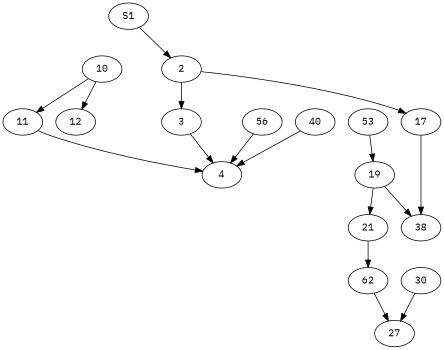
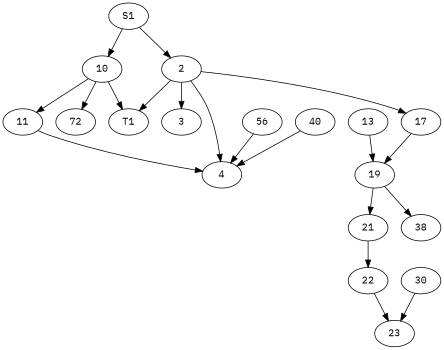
edge "S1" -> "10": added
node "12": label "12" -> "72"
node "T1": added
node "53": label "53" -> "13"
edge "3" -> "4": now "2" -> "4"
edge "17" -> "38": now "17" -> "19"
node "62": label "62" -> "22"
node "27": label "27" -> "23"
